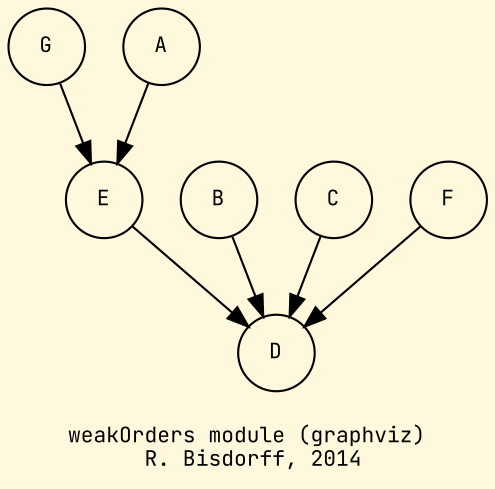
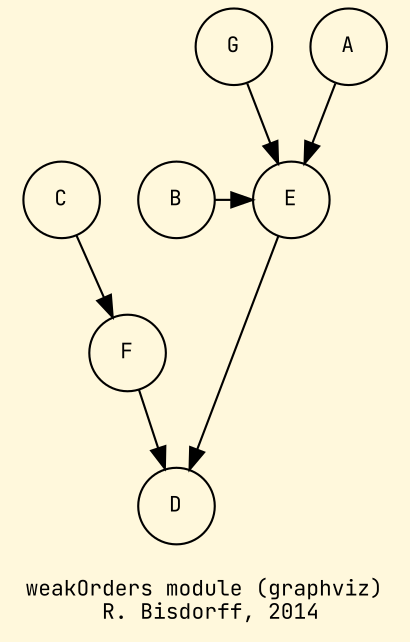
edge "B" -> "D": now "B" -> "E"
edge "C" -> "D": now "C" -> "F"
